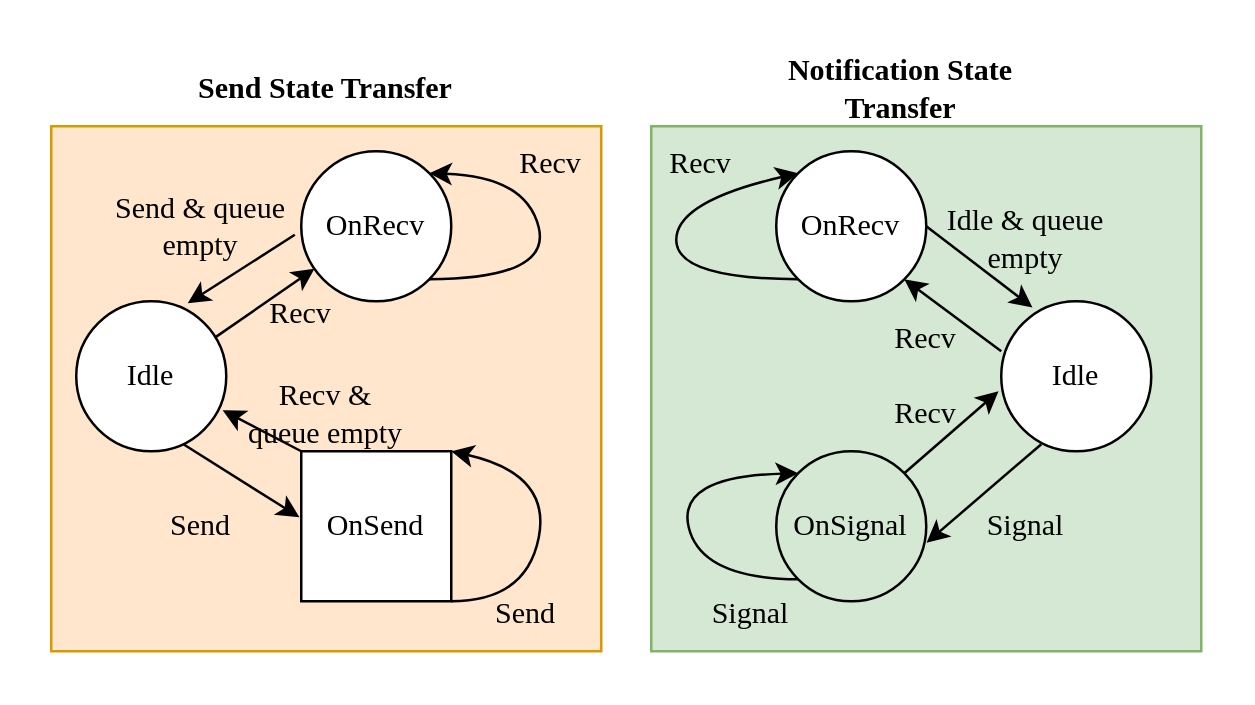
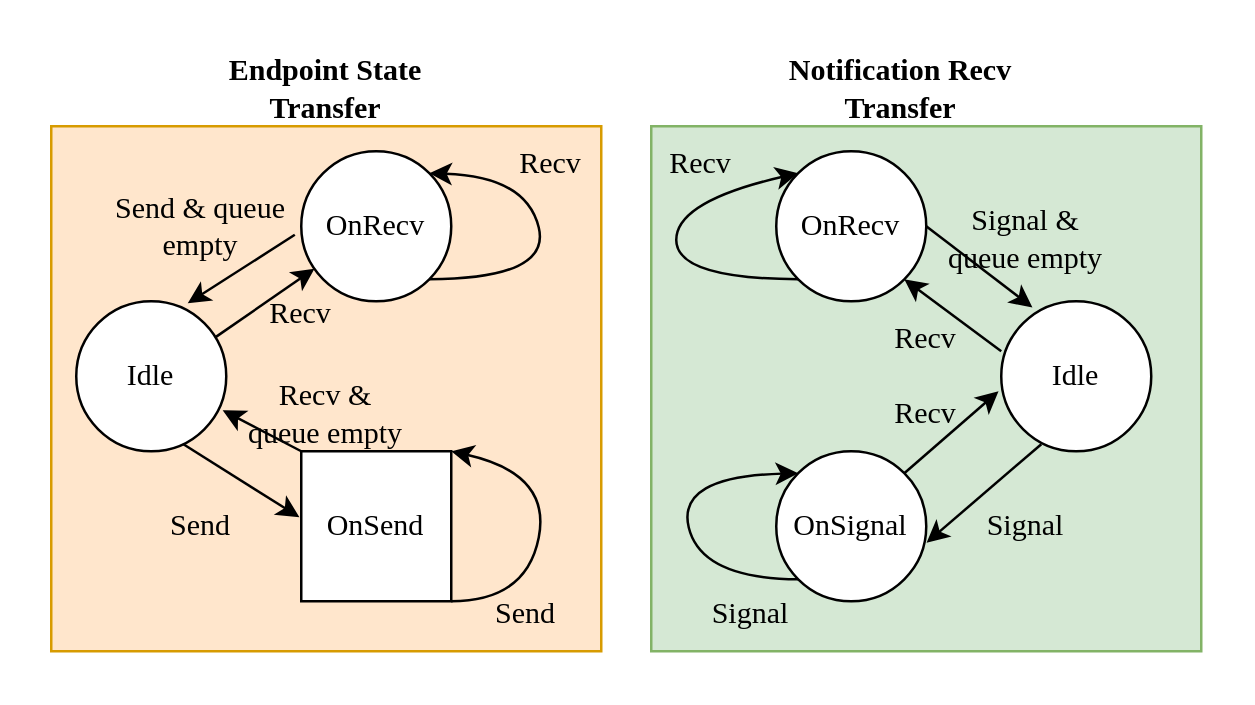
node "Send State Transfer": label "Send State Transfer" -> "Endpoint State Transfer"
node "Notification State Transfer": label "Notification State Transfer" -> "Notification Recv Transfer"
node "Idle & queue empty": label "Idle & queue empty" -> "Signal & queue empty"
node "OnSignal": fillcolor #d5e8d4 -> #ffffff
